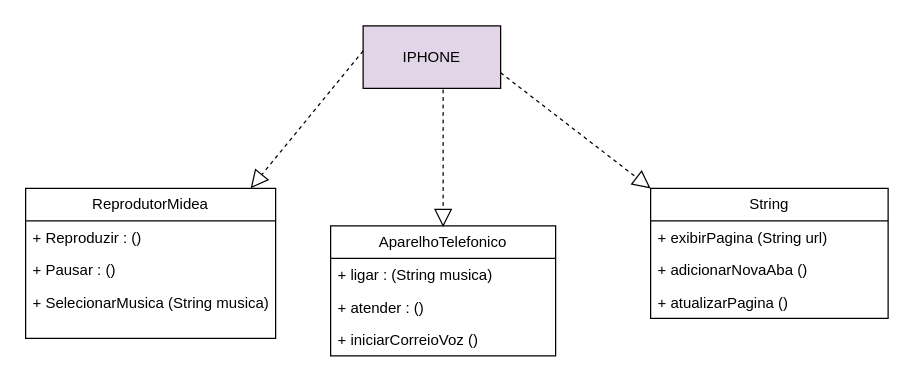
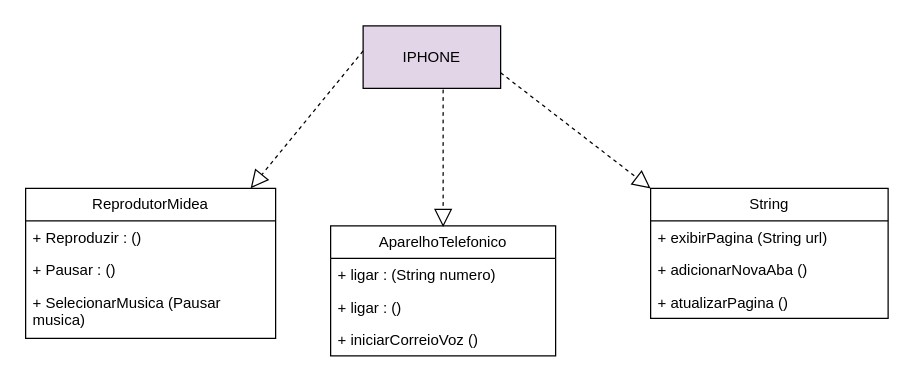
node "+ ligar : (String musica)": label "+ ligar : (String musica)" -> "+ ligar : (String numero)"
node "+ atender : ()": label "+ atender : ()" -> "+ ligar : ()"
node "+ SelecionarMusica (String musica)": label "+ SelecionarMusica (String musica)" -> "+ SelecionarMusica (Pausar musica)"
